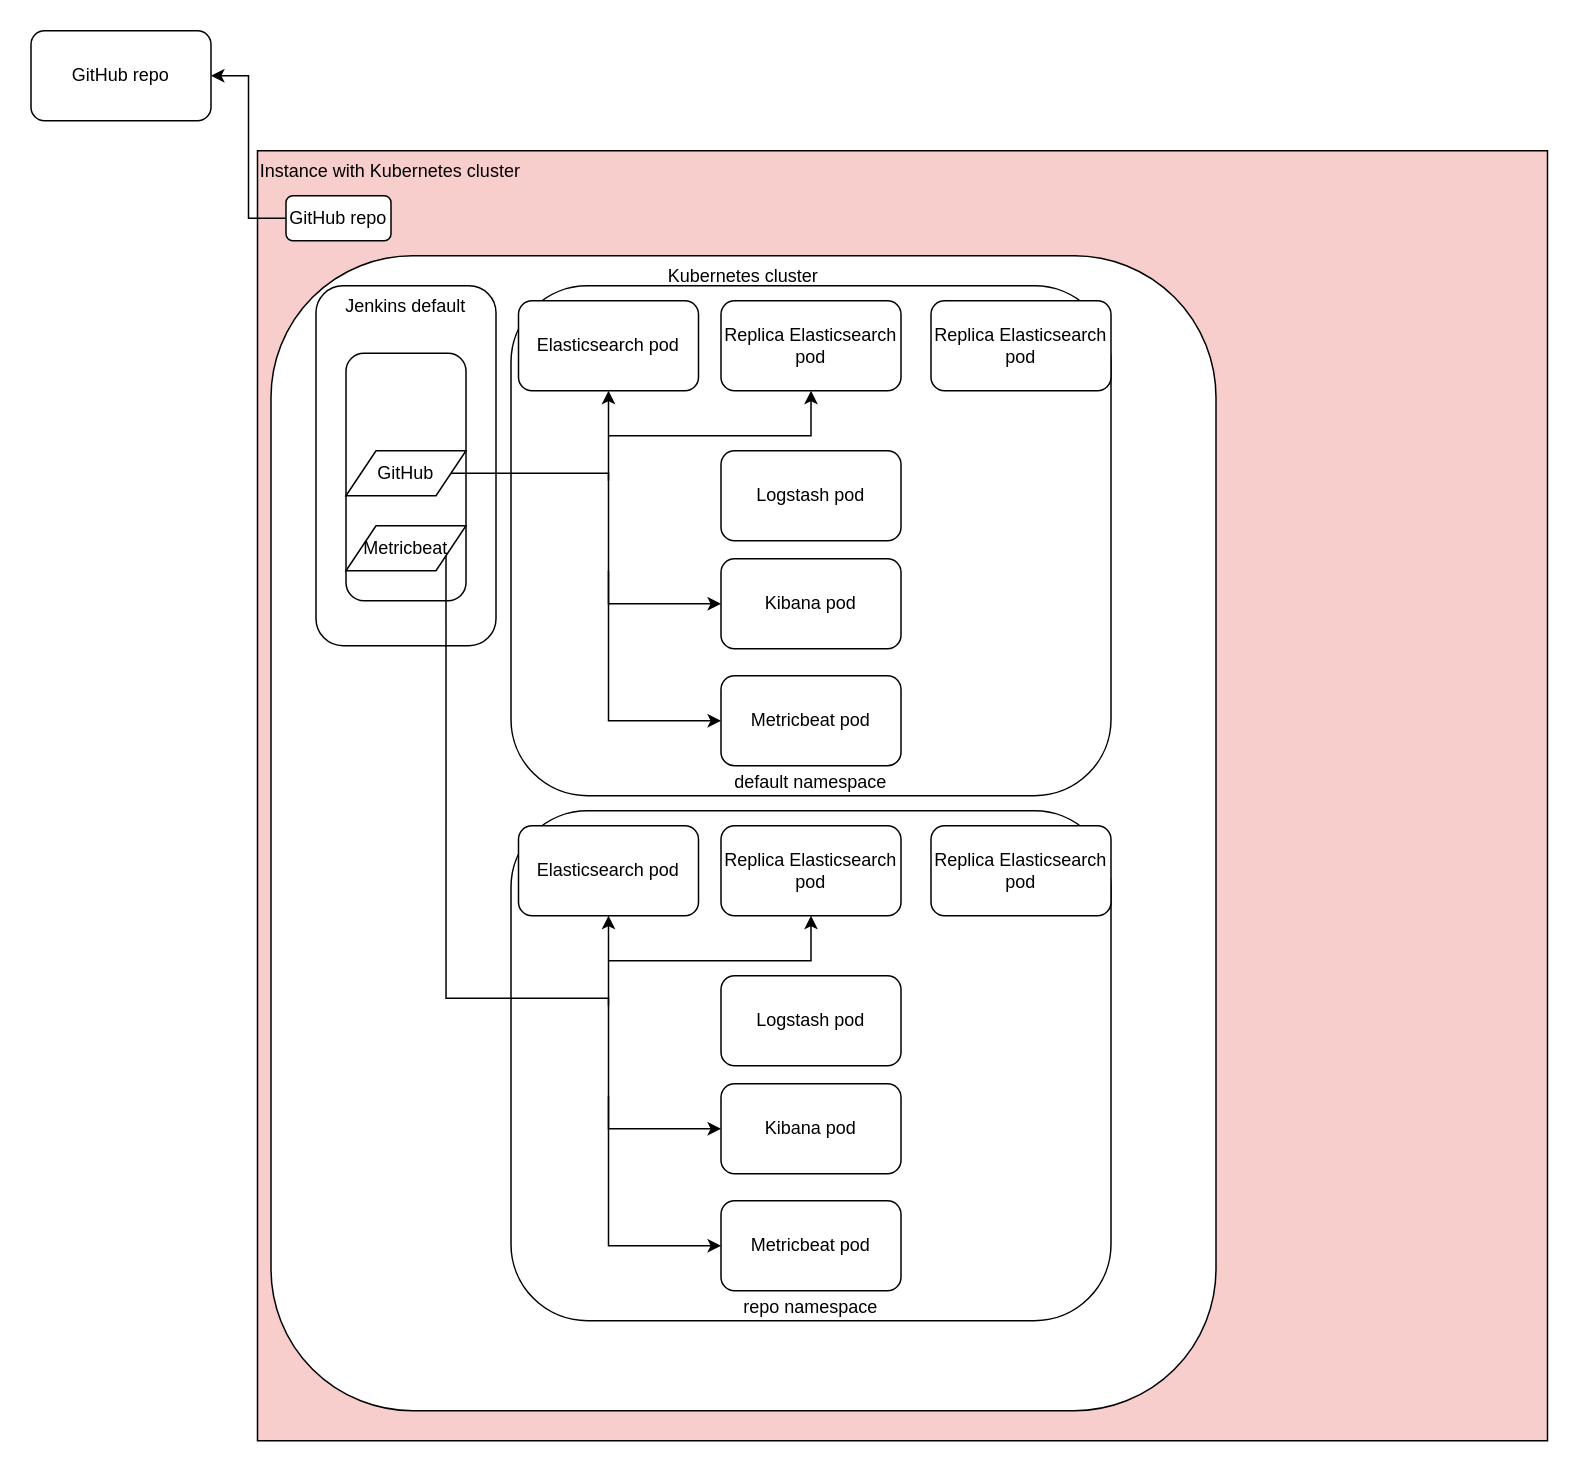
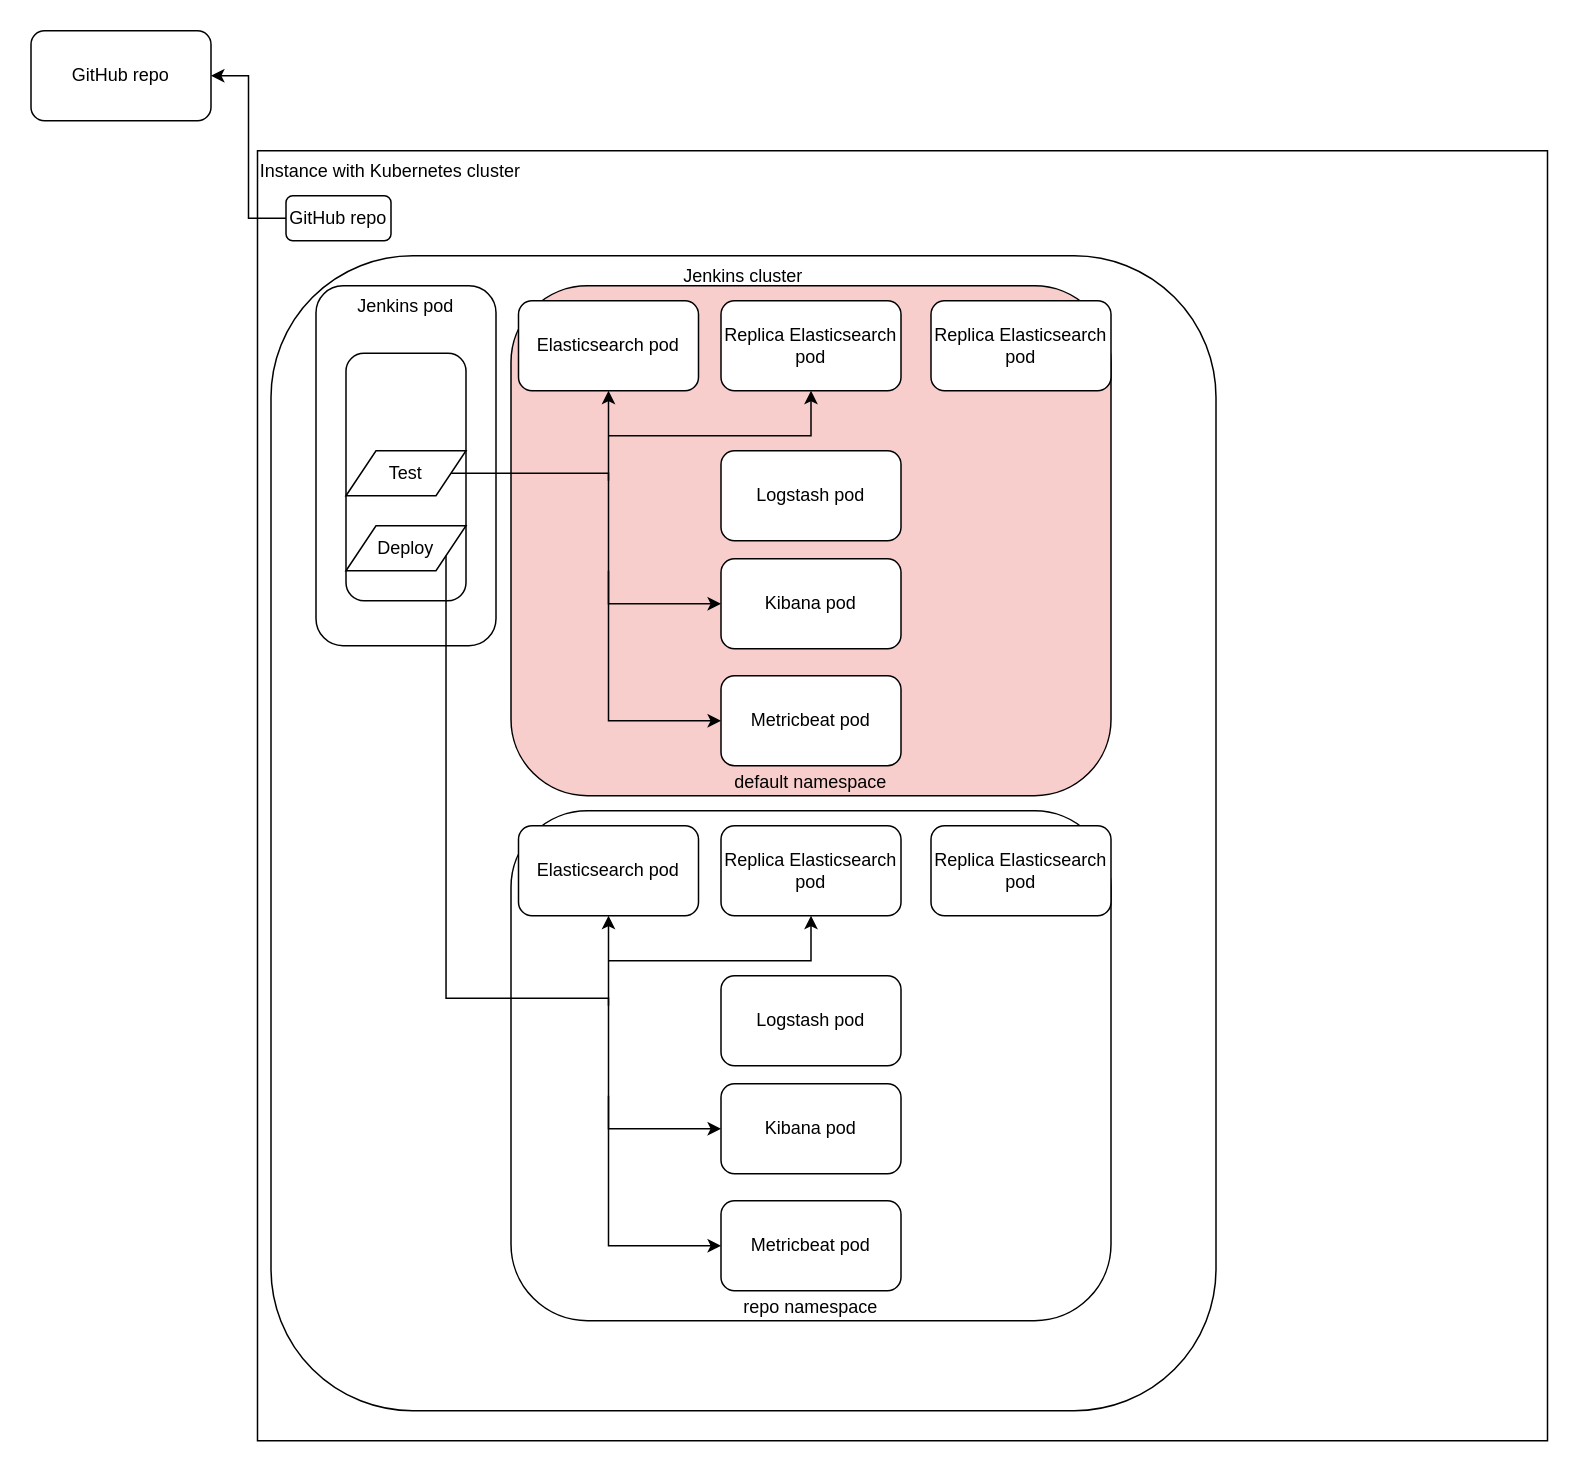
node "Instance with Kubernetes cluster": fillcolor #f8cecc -> #ffffff
node "Kubernetes cluster": label "Kubernetes cluster" -> "Jenkins cluster"
node "Jenkins default": label "Jenkins default" -> "Jenkins pod"
node "GitHub": label "GitHub" -> "Test"
node "Metricbeat": label "Metricbeat" -> "Deploy"
node "default namespace": fillcolor #ffffff -> #f8cecc
